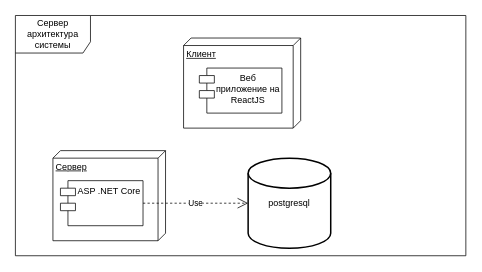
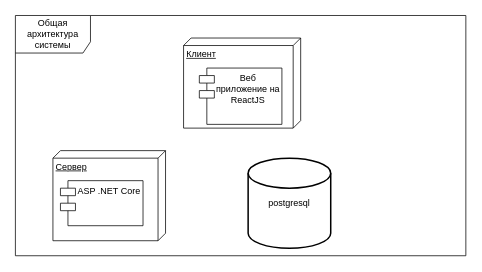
node "Сервер архитектура системы": label "Сервер архитектура системы" -> "Общая архитектура системы"
node "Веб приложение на ReactJS": size 83x45 -> 83x56
edge "ASP .NET Core" -> "postgresql": removed, label "Use"
